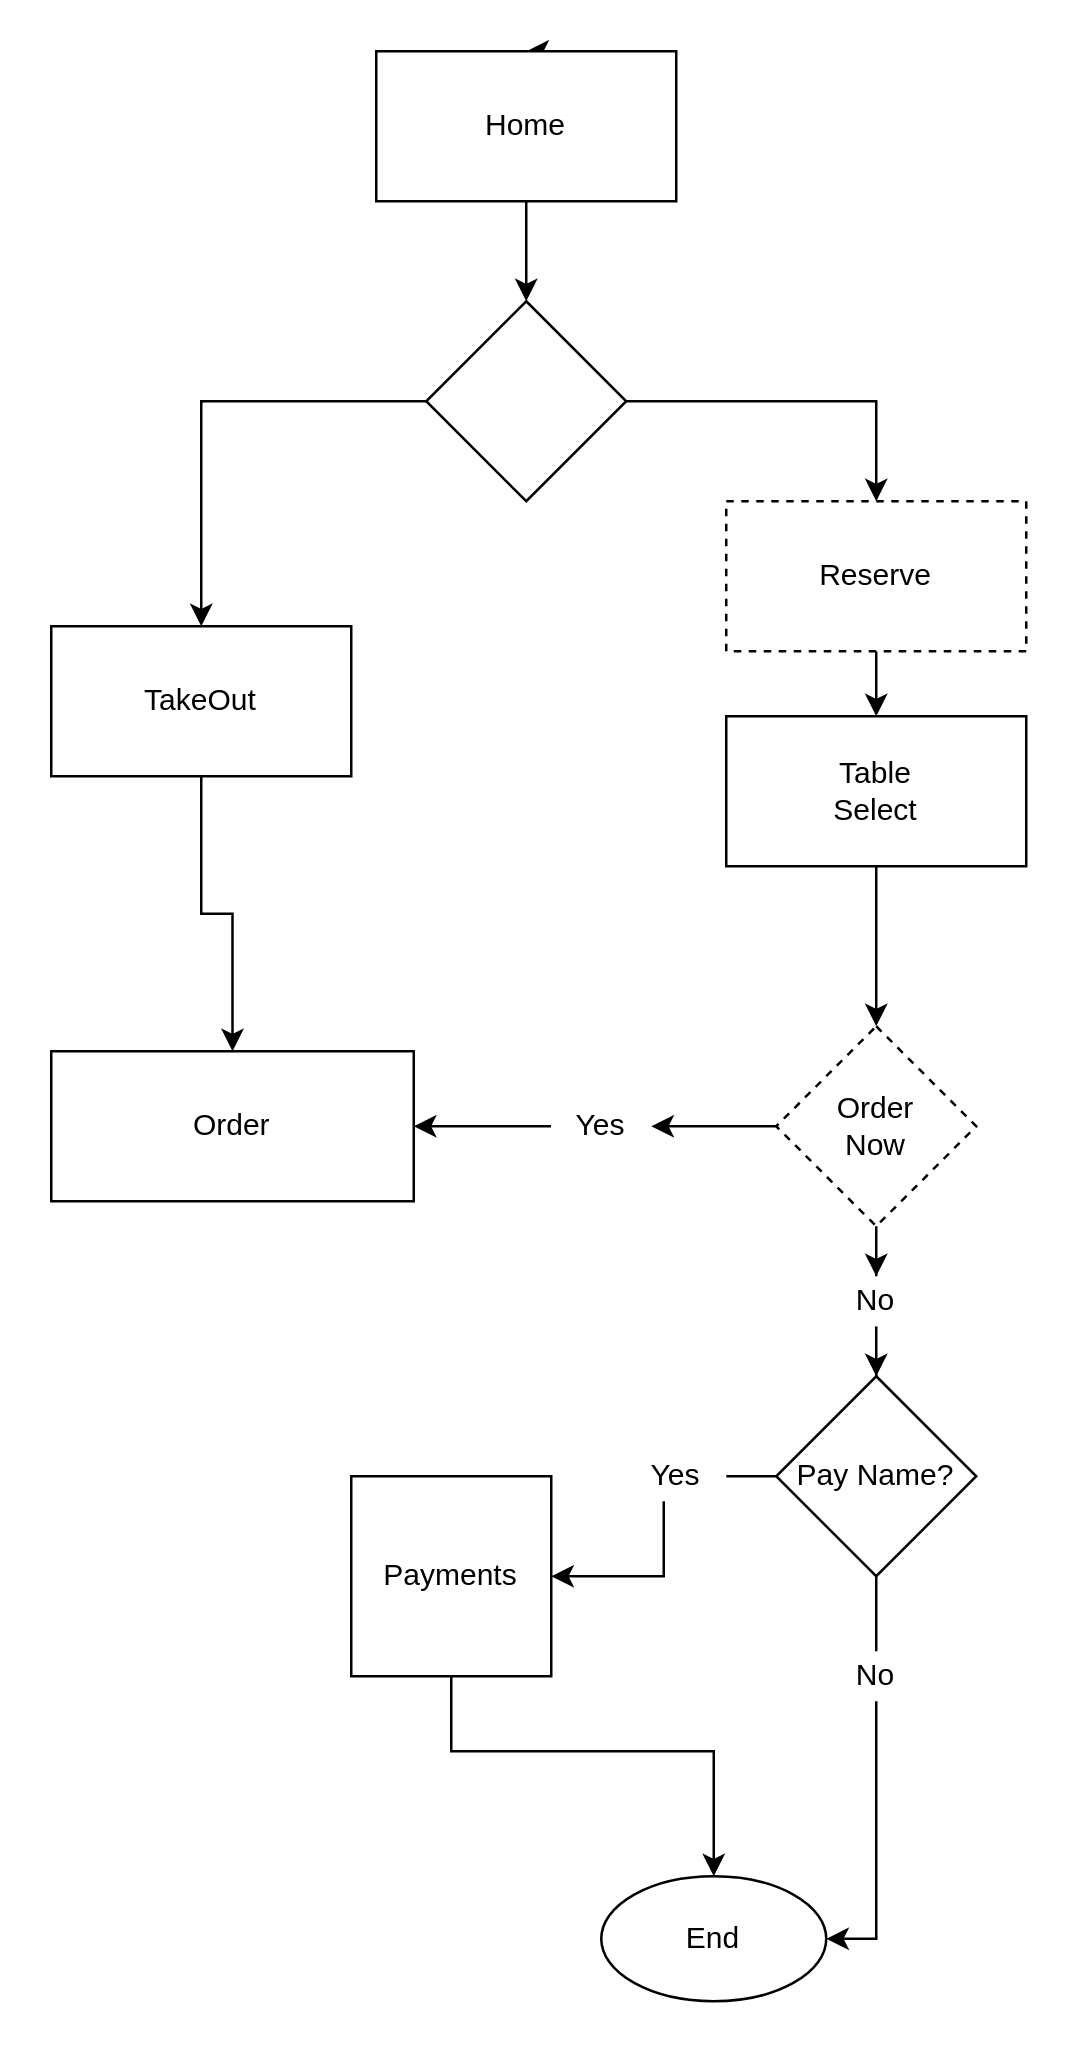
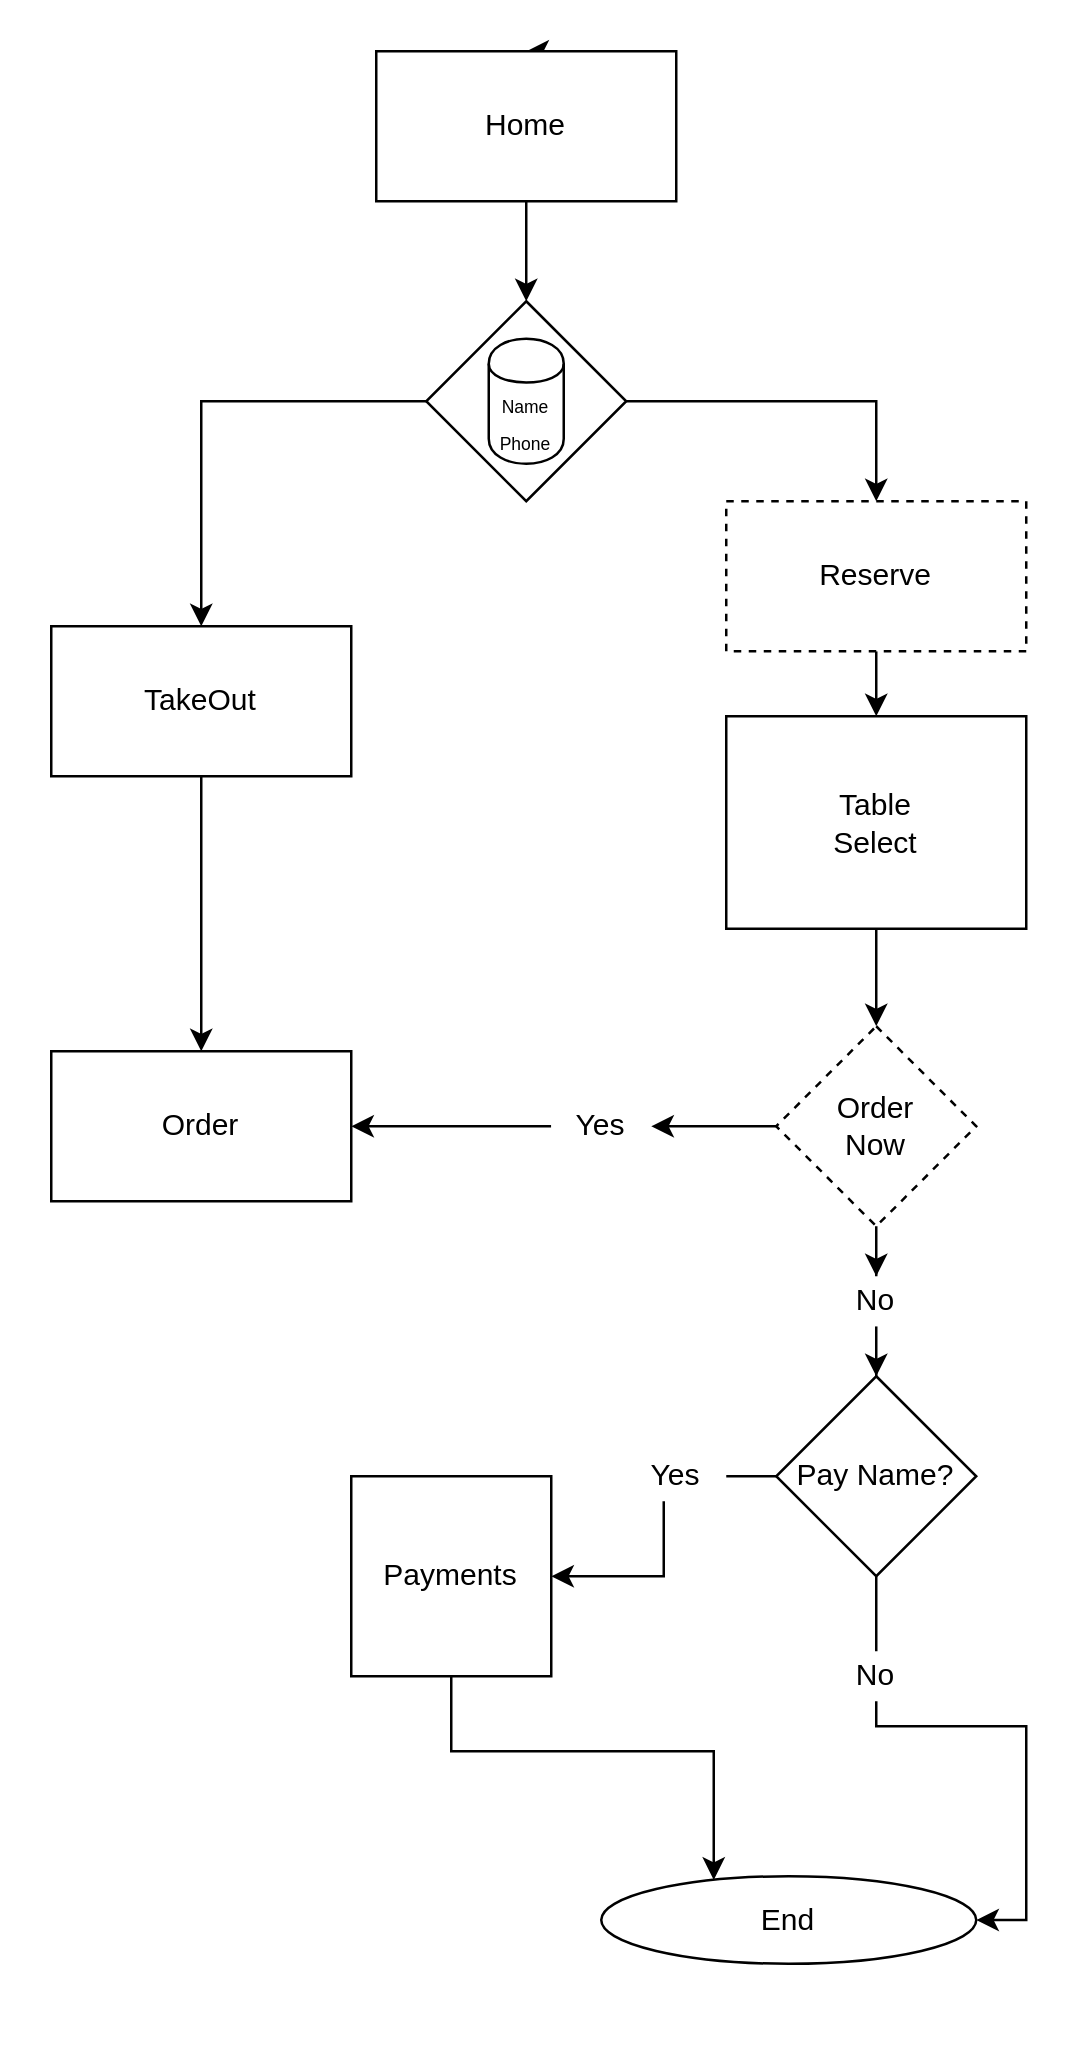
node "Name Phone": added
node "Table Select": size 300x150 -> 300x213
node "Order": size 363x150 -> 300x150
node "End": size 225x125 -> 375x88
